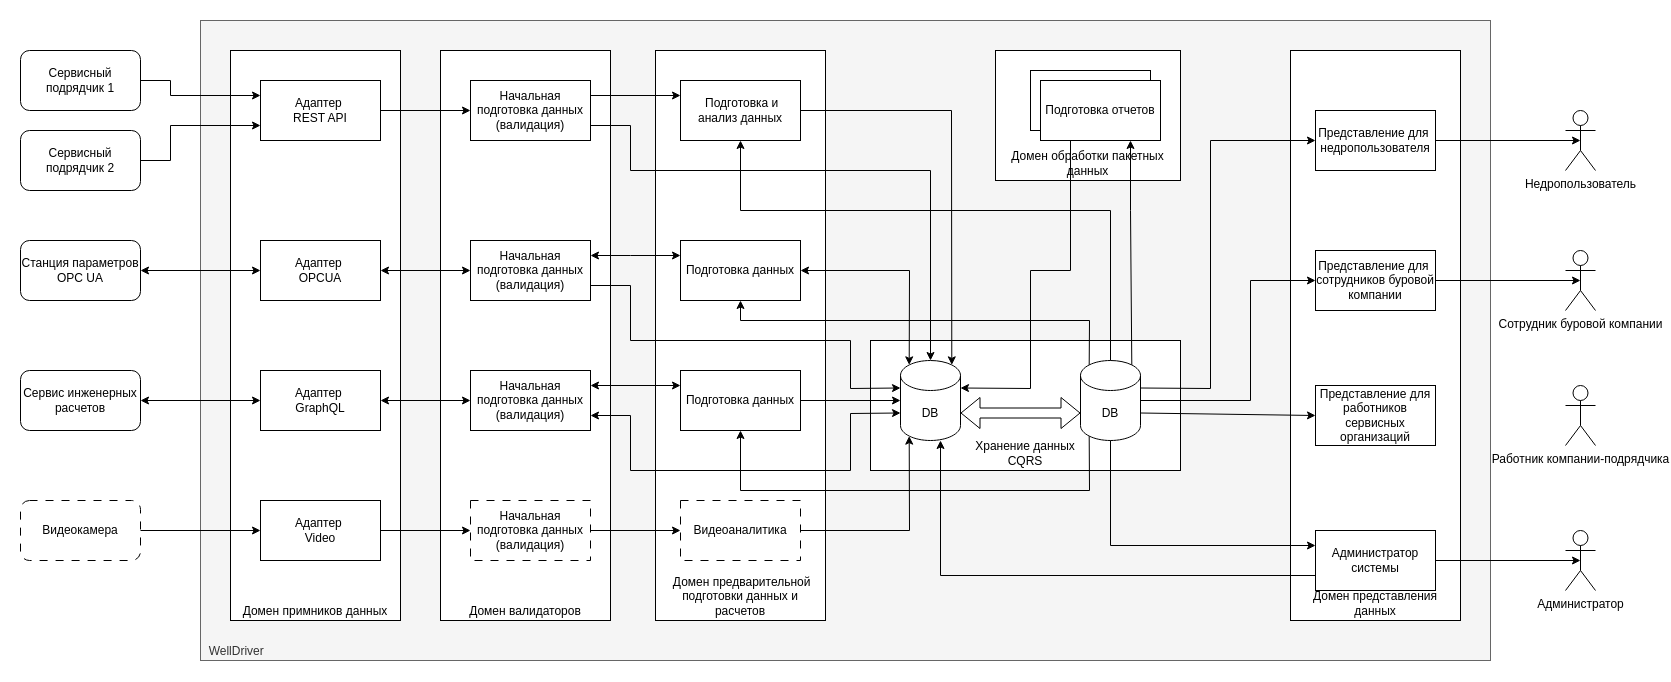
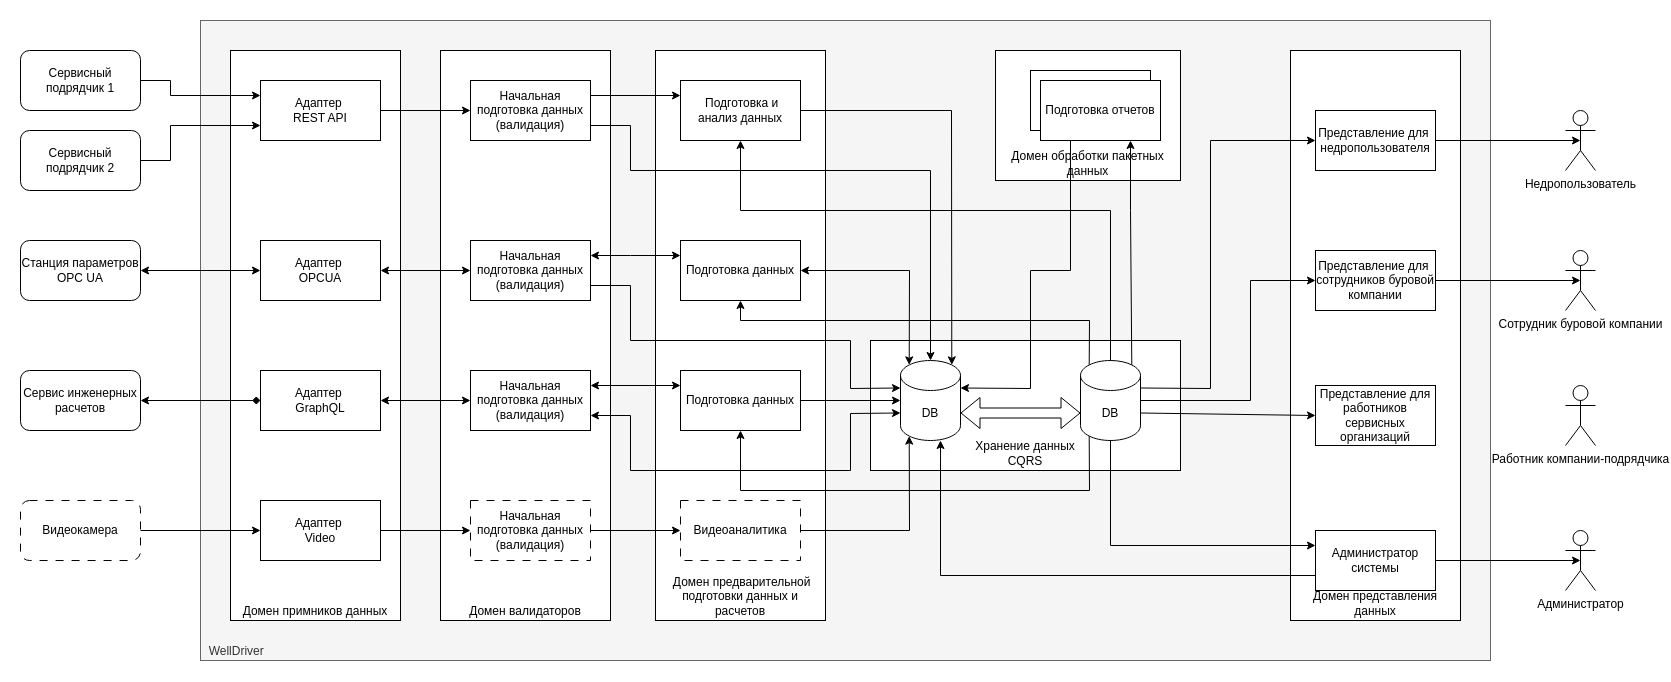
edge "Сервис инженерных расчетов" -- "Адаптер GraphQL": arrowhead classic -> diamond
